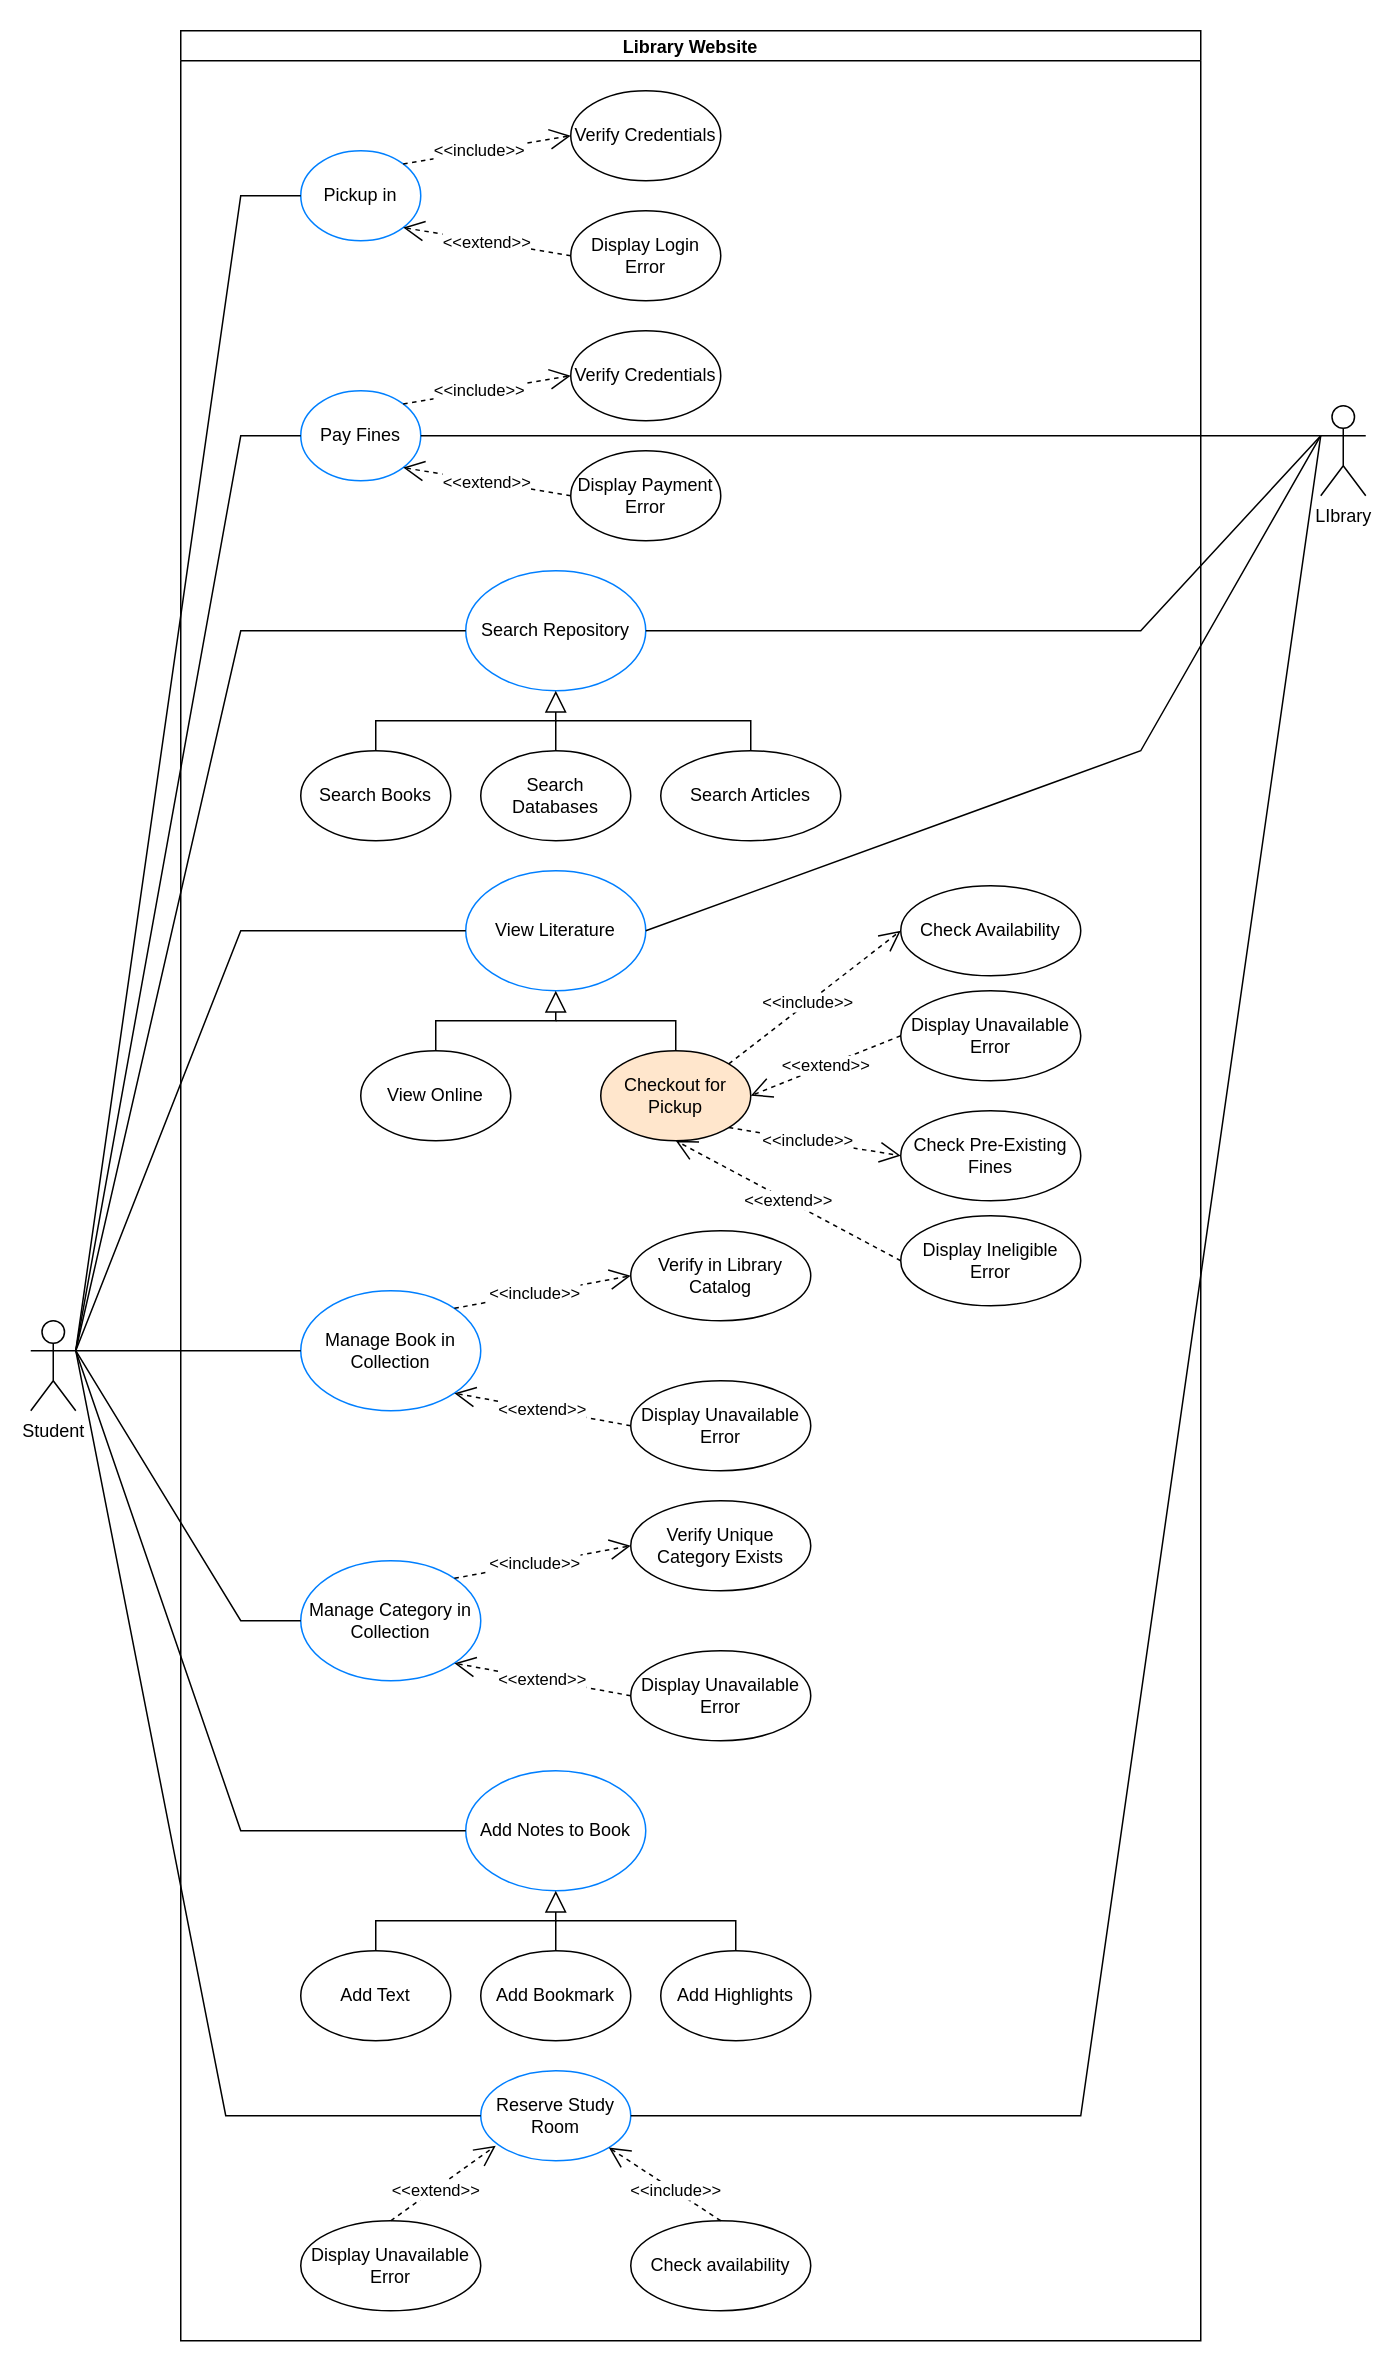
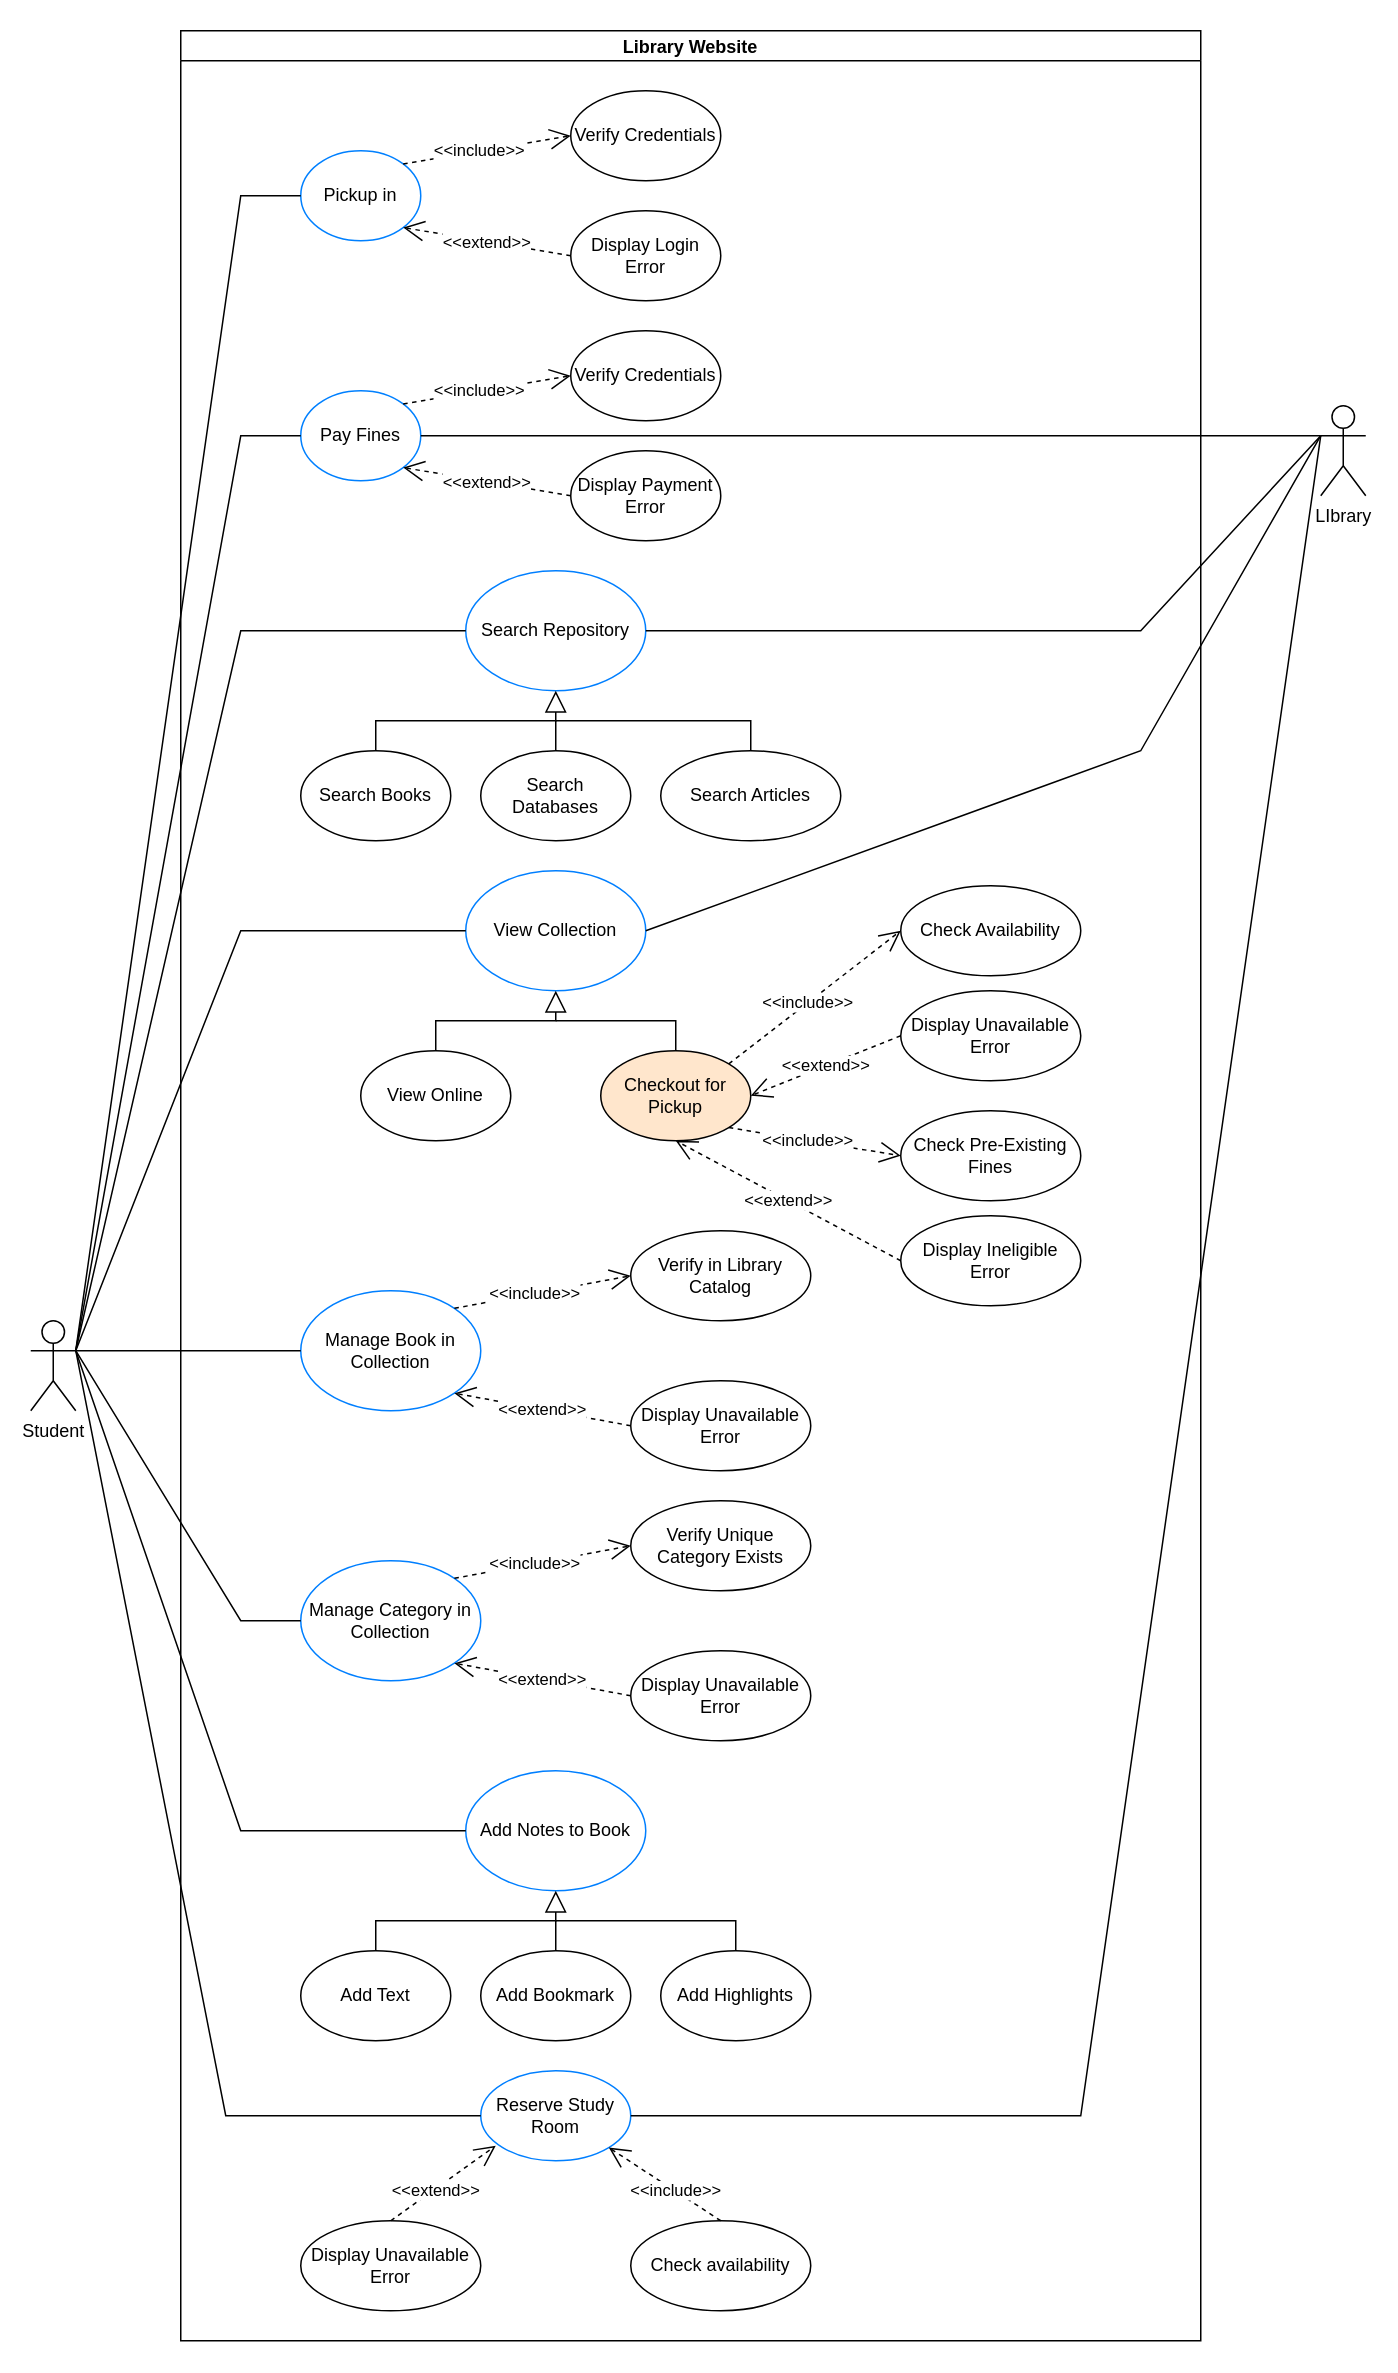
node "View Literature": label "View Literature" -> "View Collection"
